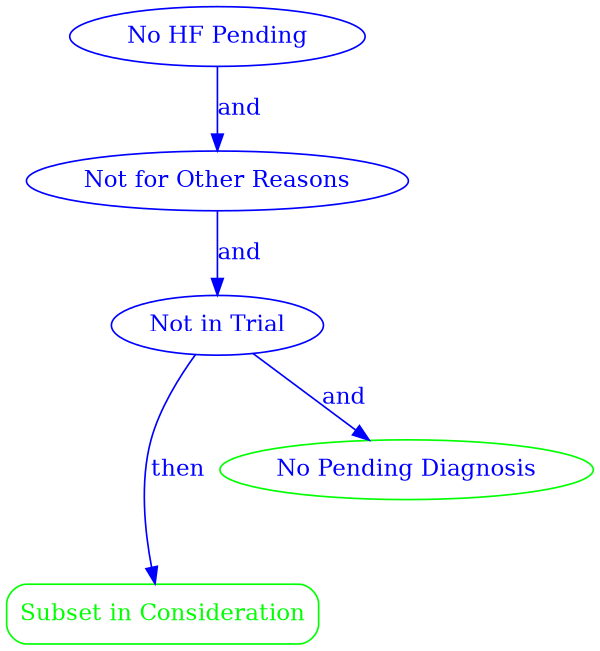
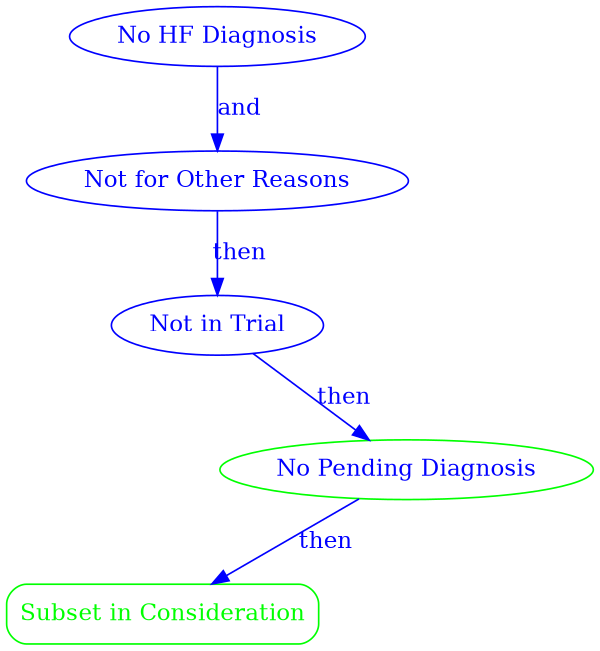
node "No HF Pending": label "No HF Pending" -> "No HF Diagnosis"
edge "Not for Other Reasons" -> "Not in Trial": label "and" -> "then"
edge "Not in Trial" -> "No Pending Diagnosis": label "and" -> "then"
edge "Not in Trial" -> "Subset in Consideration": now "No Pending Diagnosis" -> "Subset in Consideration"
